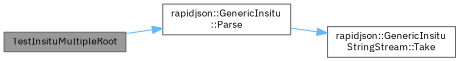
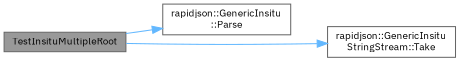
edge "rapidjson::GenericInsitu ::Parse" -> "rapidjson::GenericInsitu StringStream::Take": now "TestInsituMultipleRoot" -> "rapidjson::GenericInsitu StringStream::Take"
